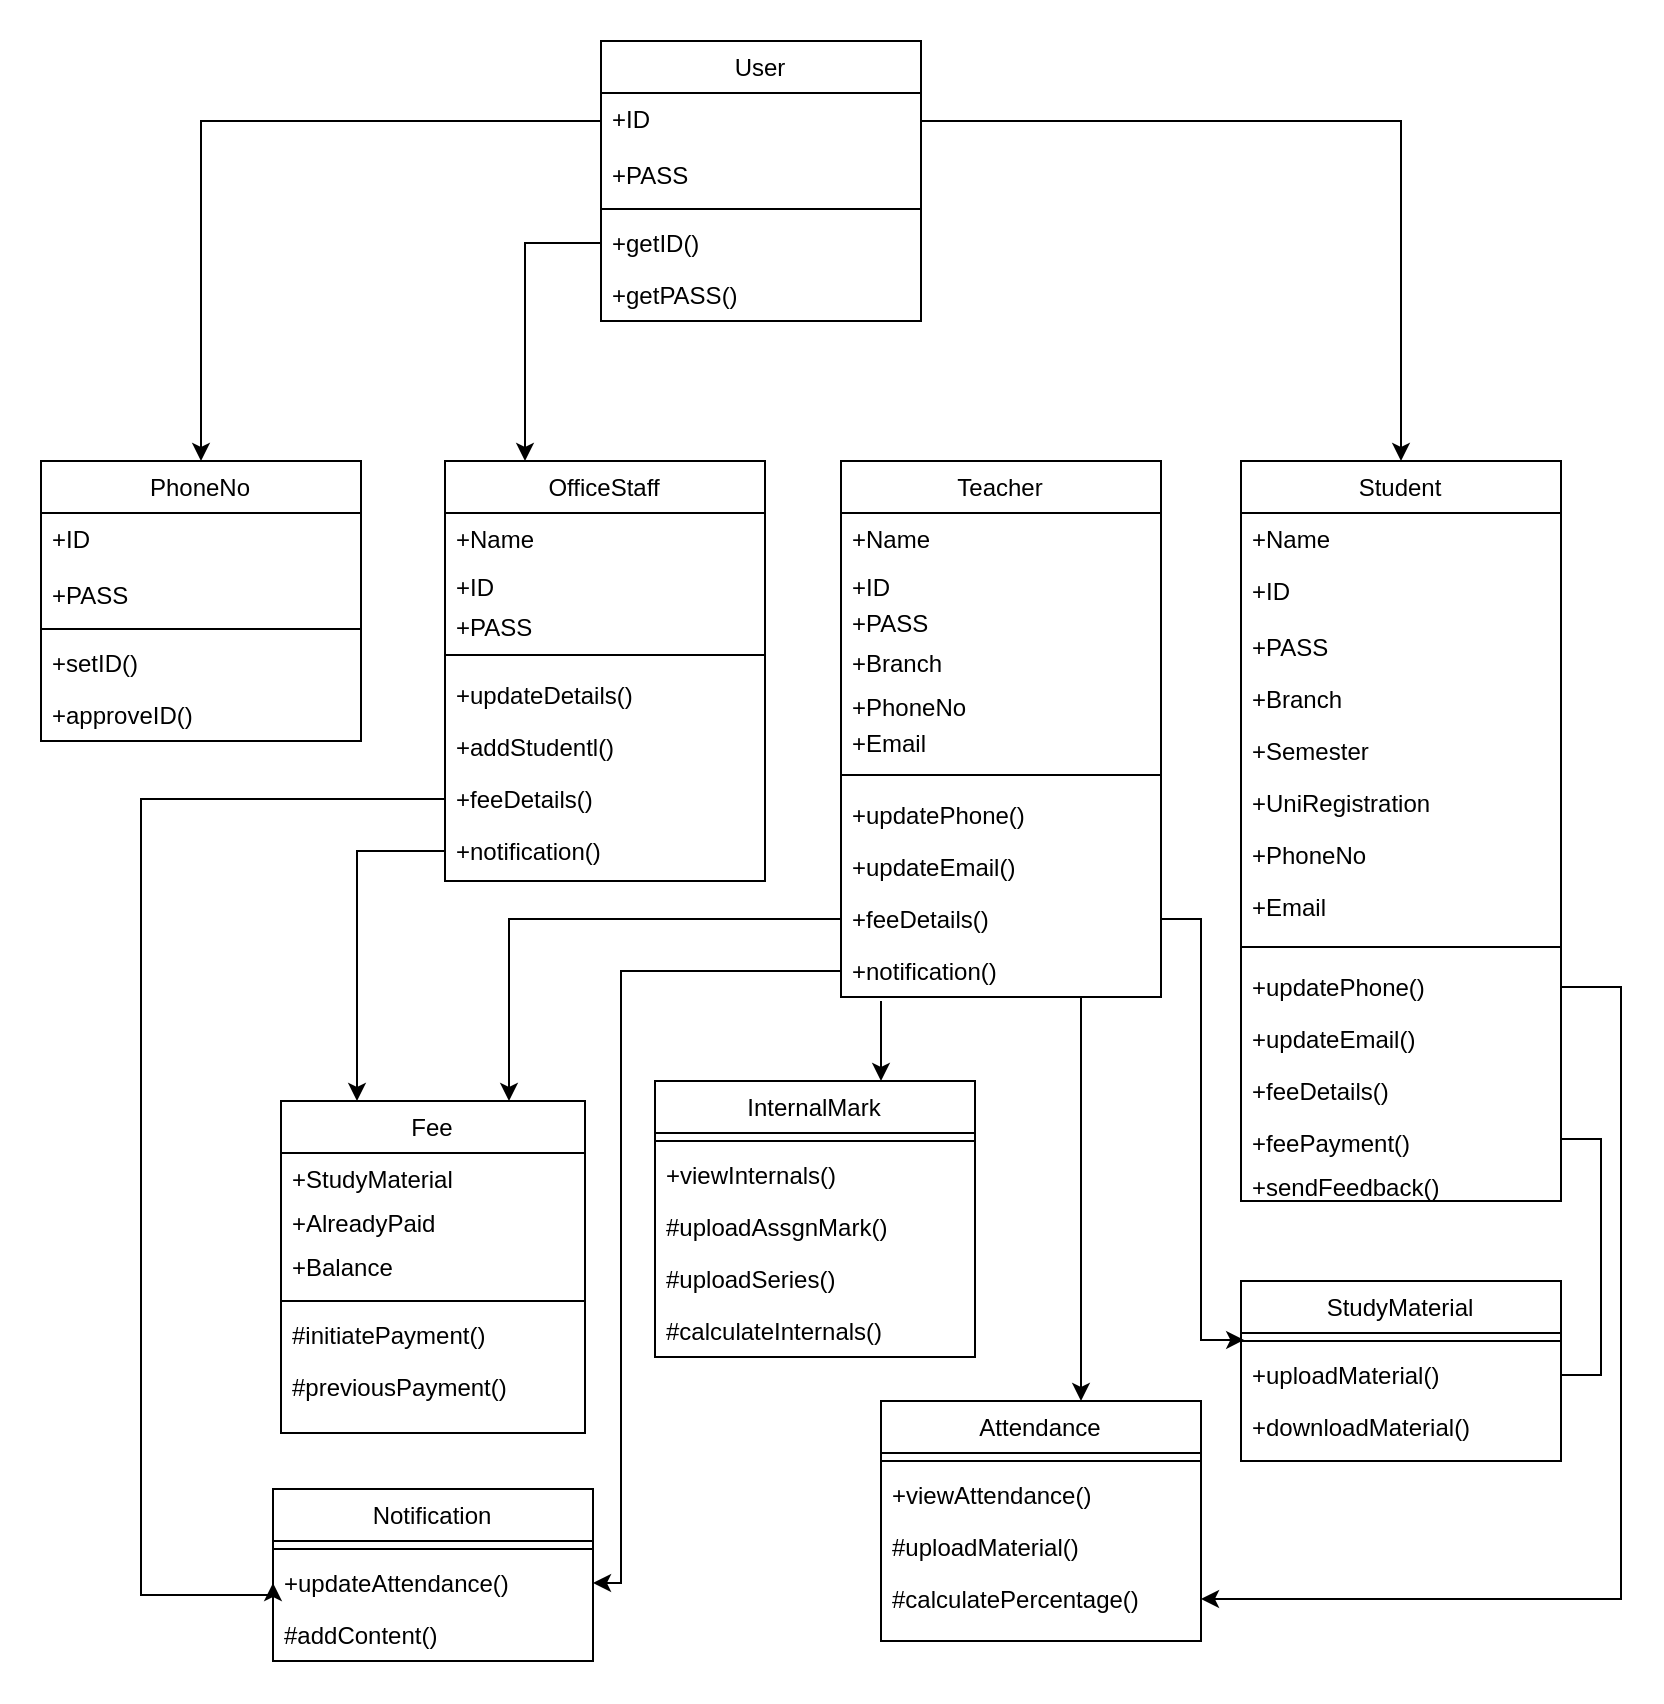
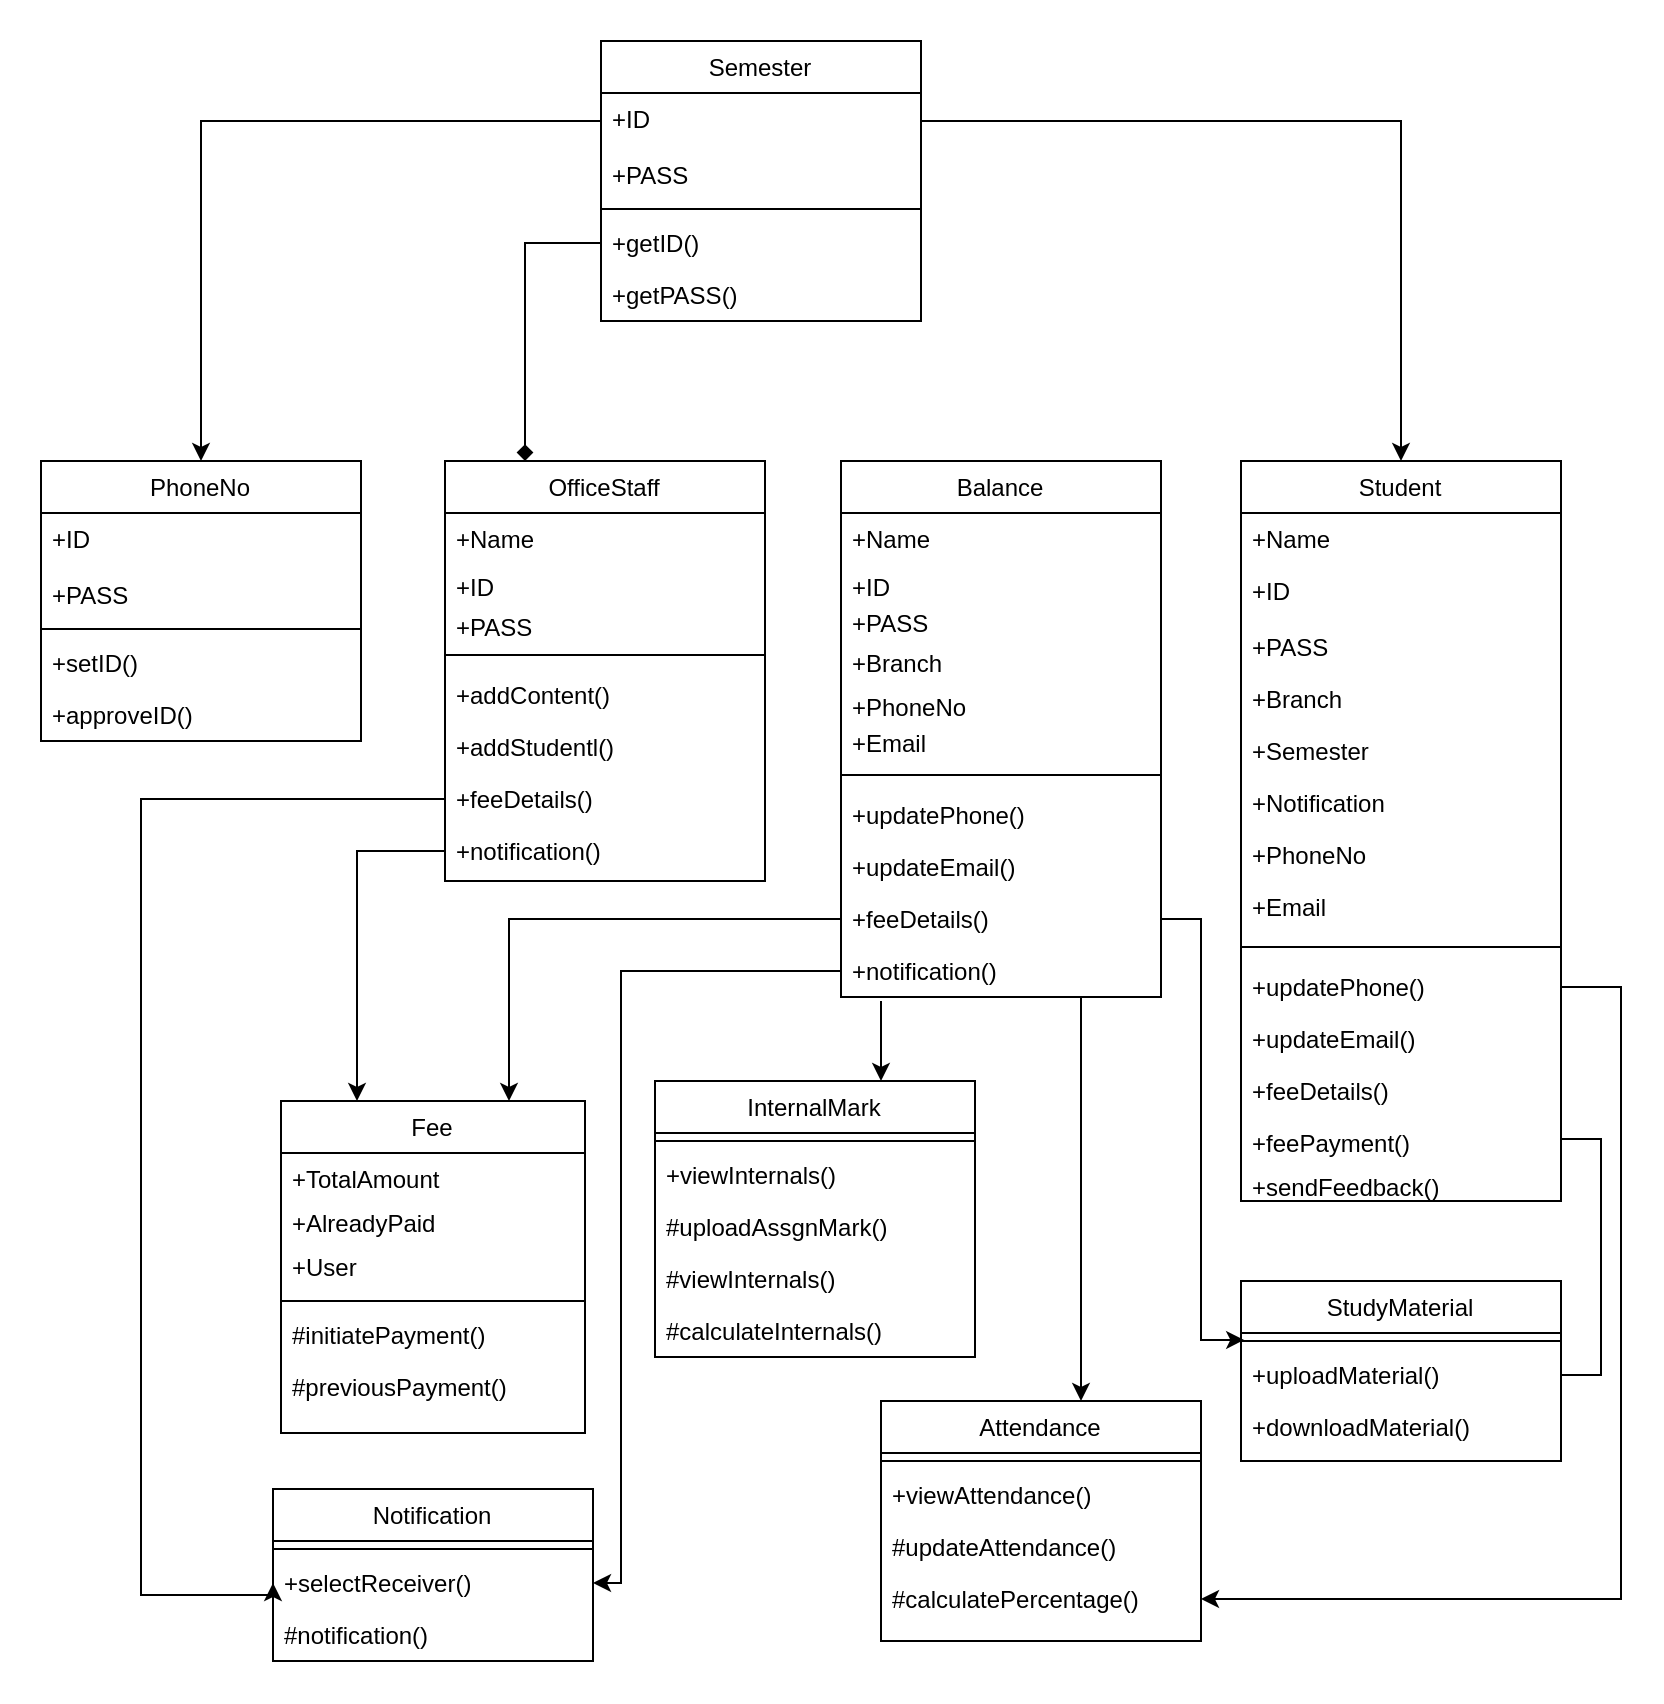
node "User": label "User" -> "Semester"
edge "+getID()" -> "OfficeStaff": arrowhead classic -> diamond
node "Teacher": label "Teacher" -> "Balance"
node "+updateDetails()": label "+updateDetails()" -> "+addContent()"
node "+UniRegistration": label "+UniRegistration" -> "+Notification"
node "+StudyMaterial": label "+StudyMaterial" -> "+TotalAmount"
node "+Balance": label "+Balance" -> "+User"
node "#uploadSeries()": label "#uploadSeries()" -> "#viewInternals()"
node "#uploadMaterial()": label "#uploadMaterial()" -> "#updateAttendance()"
node "+updateAttendance()": label "+updateAttendance()" -> "+selectReceiver()"
node "#addContent()": label "#addContent()" -> "#notification()"
